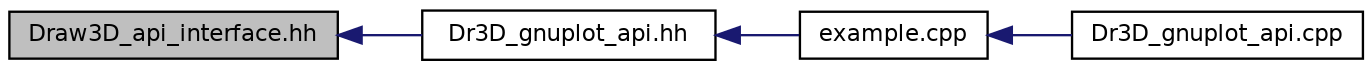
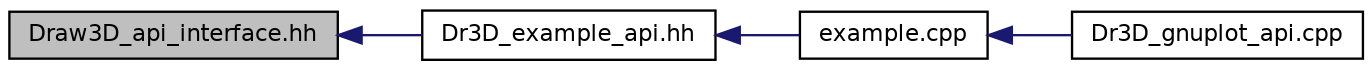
node "Dr3D_gnuplot_api.hh": label "Dr3D_gnuplot_api.hh" -> "Dr3D_example_api.hh"
